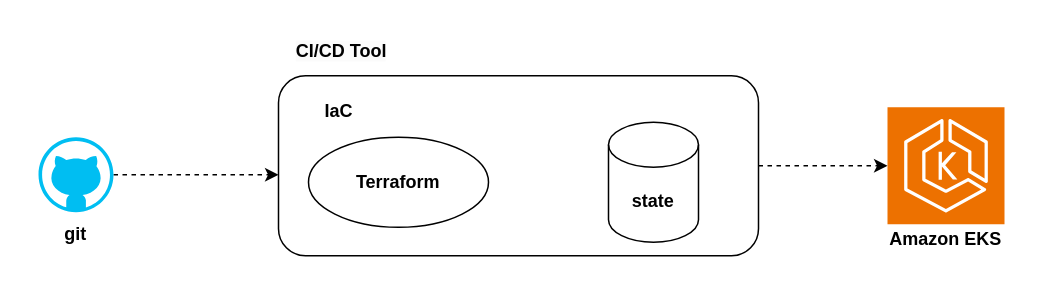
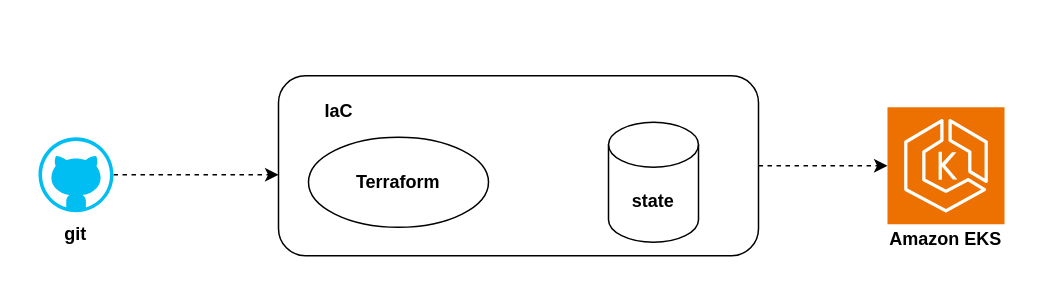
node "CI/CD Tool": removed
